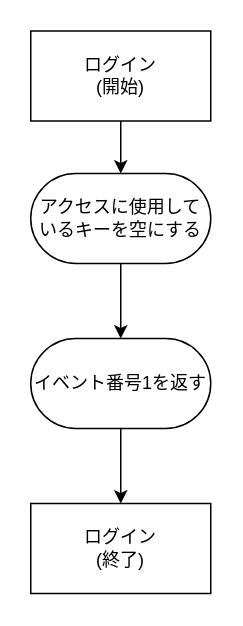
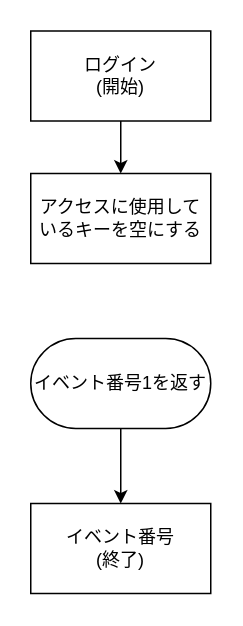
node "アクセスに使用しているキーを空にする": shape rounded rectangle -> rectangle
edge "アクセスに使用しているキーを空にする" -> "イベント番号1を返す": removed
node "ログイン (終了)": label "ログイン (終了)" -> "イベント番号 (終了)"
